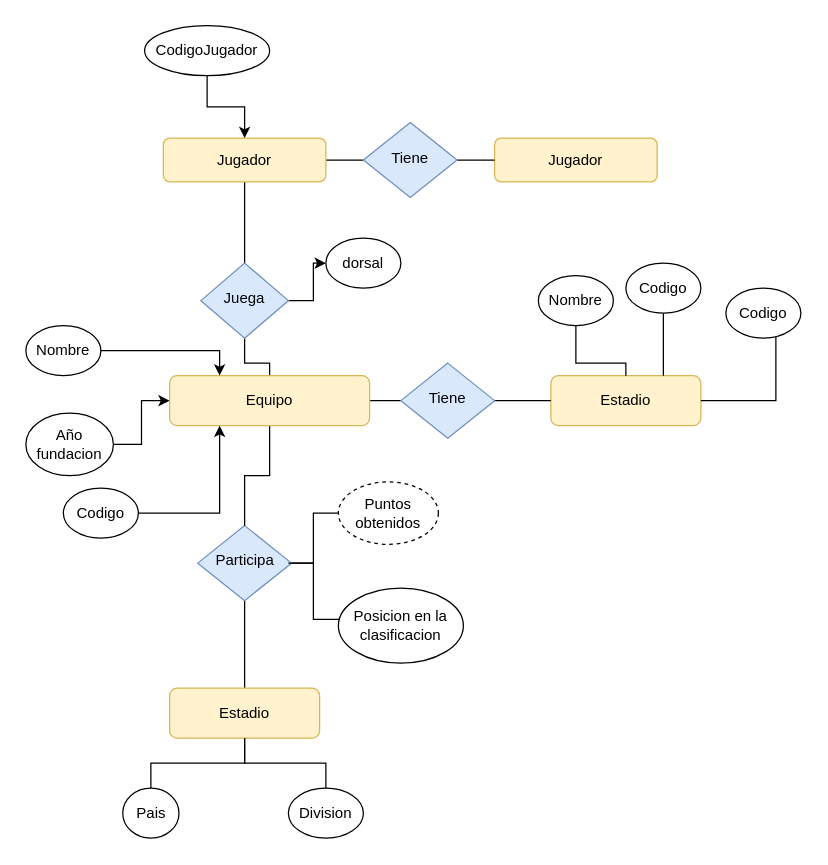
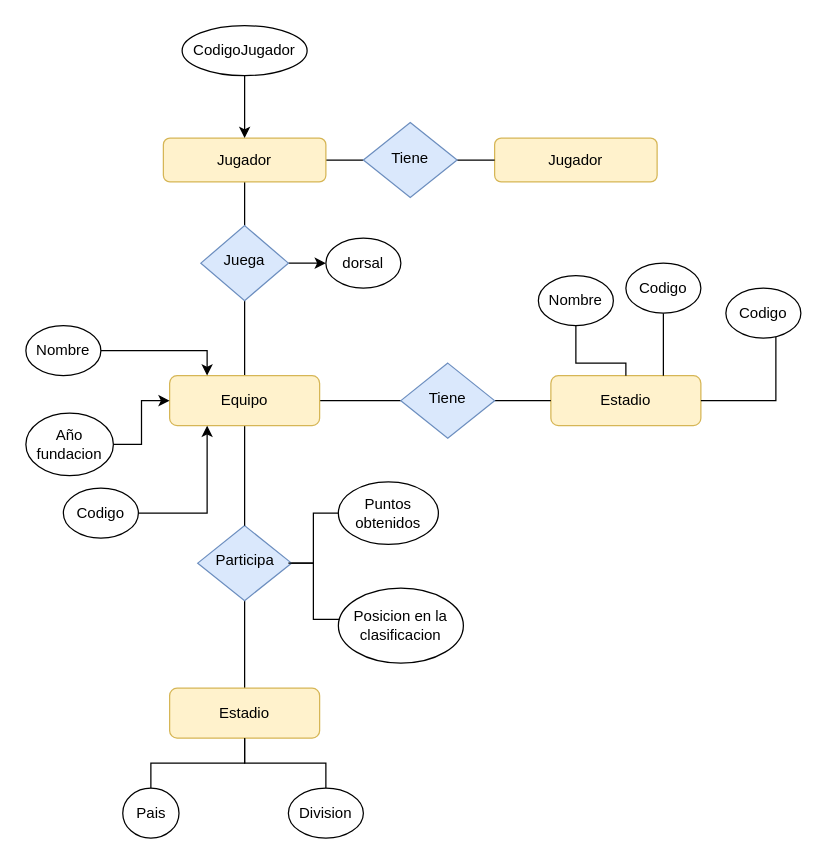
node "CodigoJugador": moved (207, 51) -> (244, 51)
node "Juega": moved (244, 301) -> (244, 263)
node "Equipo": size 200x50 -> 150x50
node "Puntos obtenidos": style dashed -> solid
